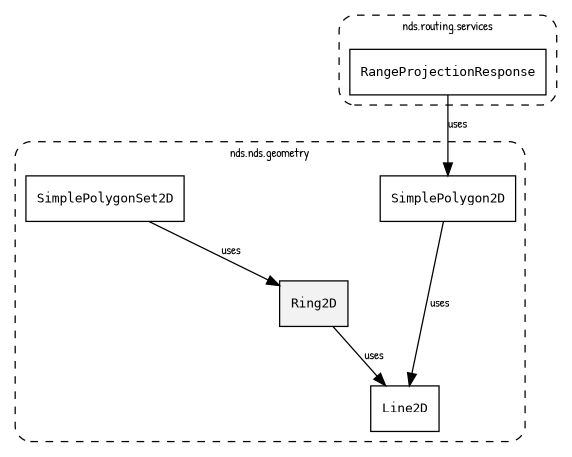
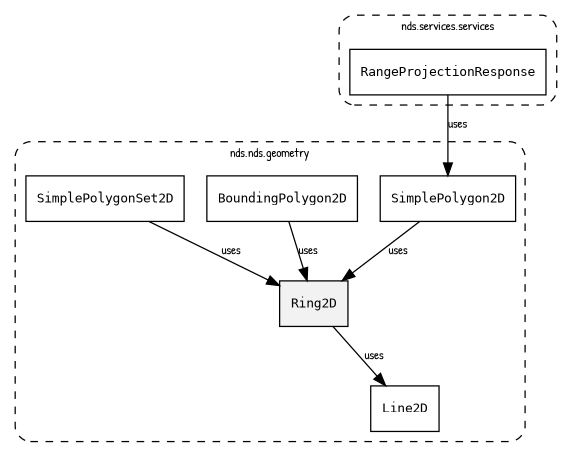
cluster "nds.routing.services": label "nds.routing.services" -> "nds.services.services"
node "BoundingPolygon2D": added
edge "SimplePolygon2D" -> "Line2D": now "SimplePolygon2D" -> "Ring2D"
